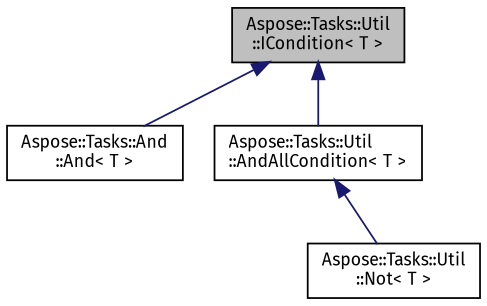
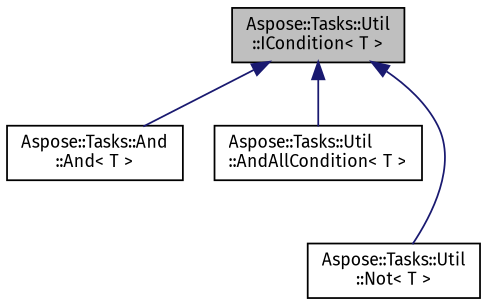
edge "Aspose::Tasks::Util ::Not< T >" -> "Aspose::Tasks::Util ::AndAllCondition< T >": now "Aspose::Tasks::Util ::Not< T >" -> "Aspose::Tasks::Util ::ICondition< T >"
